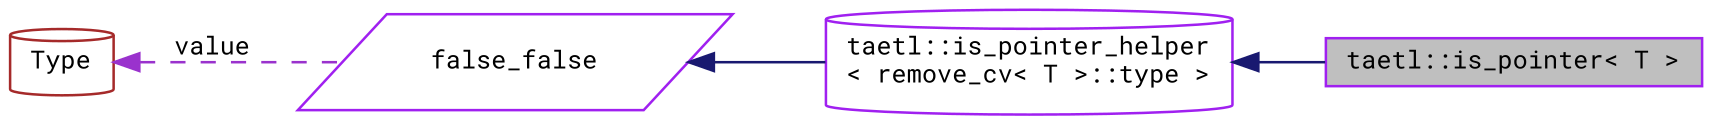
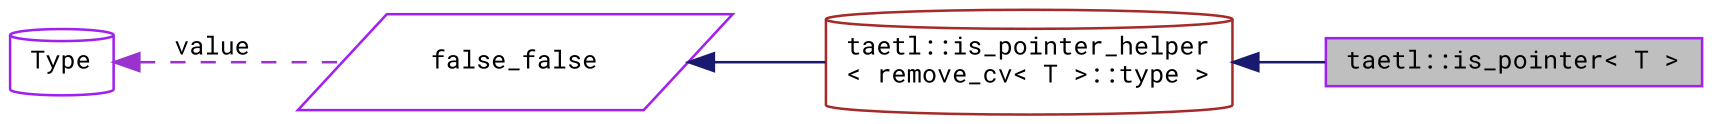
node "Type": color brown -> purple
node "taetl::is_pointer_helper < remove_cv< T >::type >": color purple -> brown
